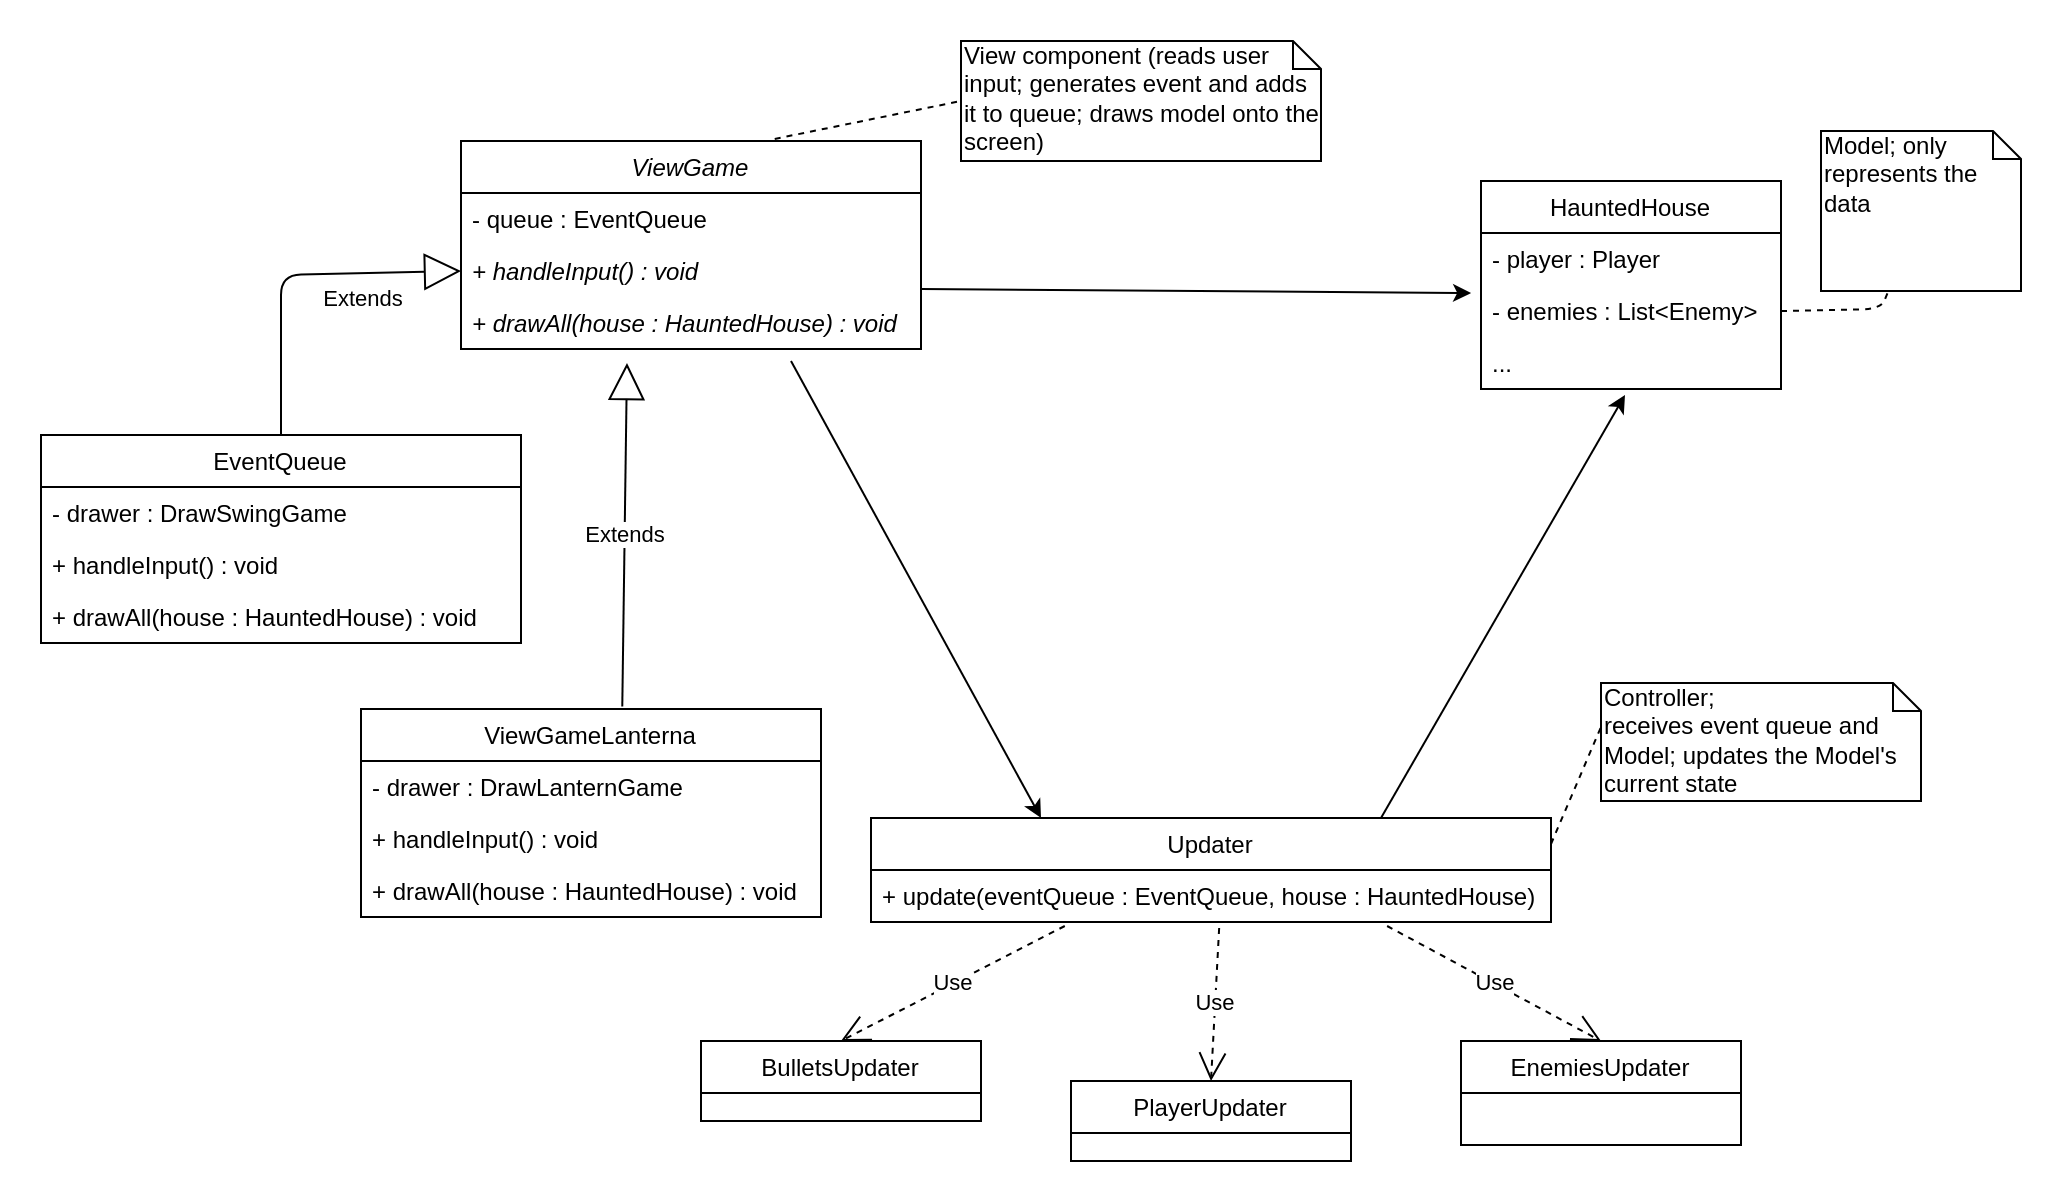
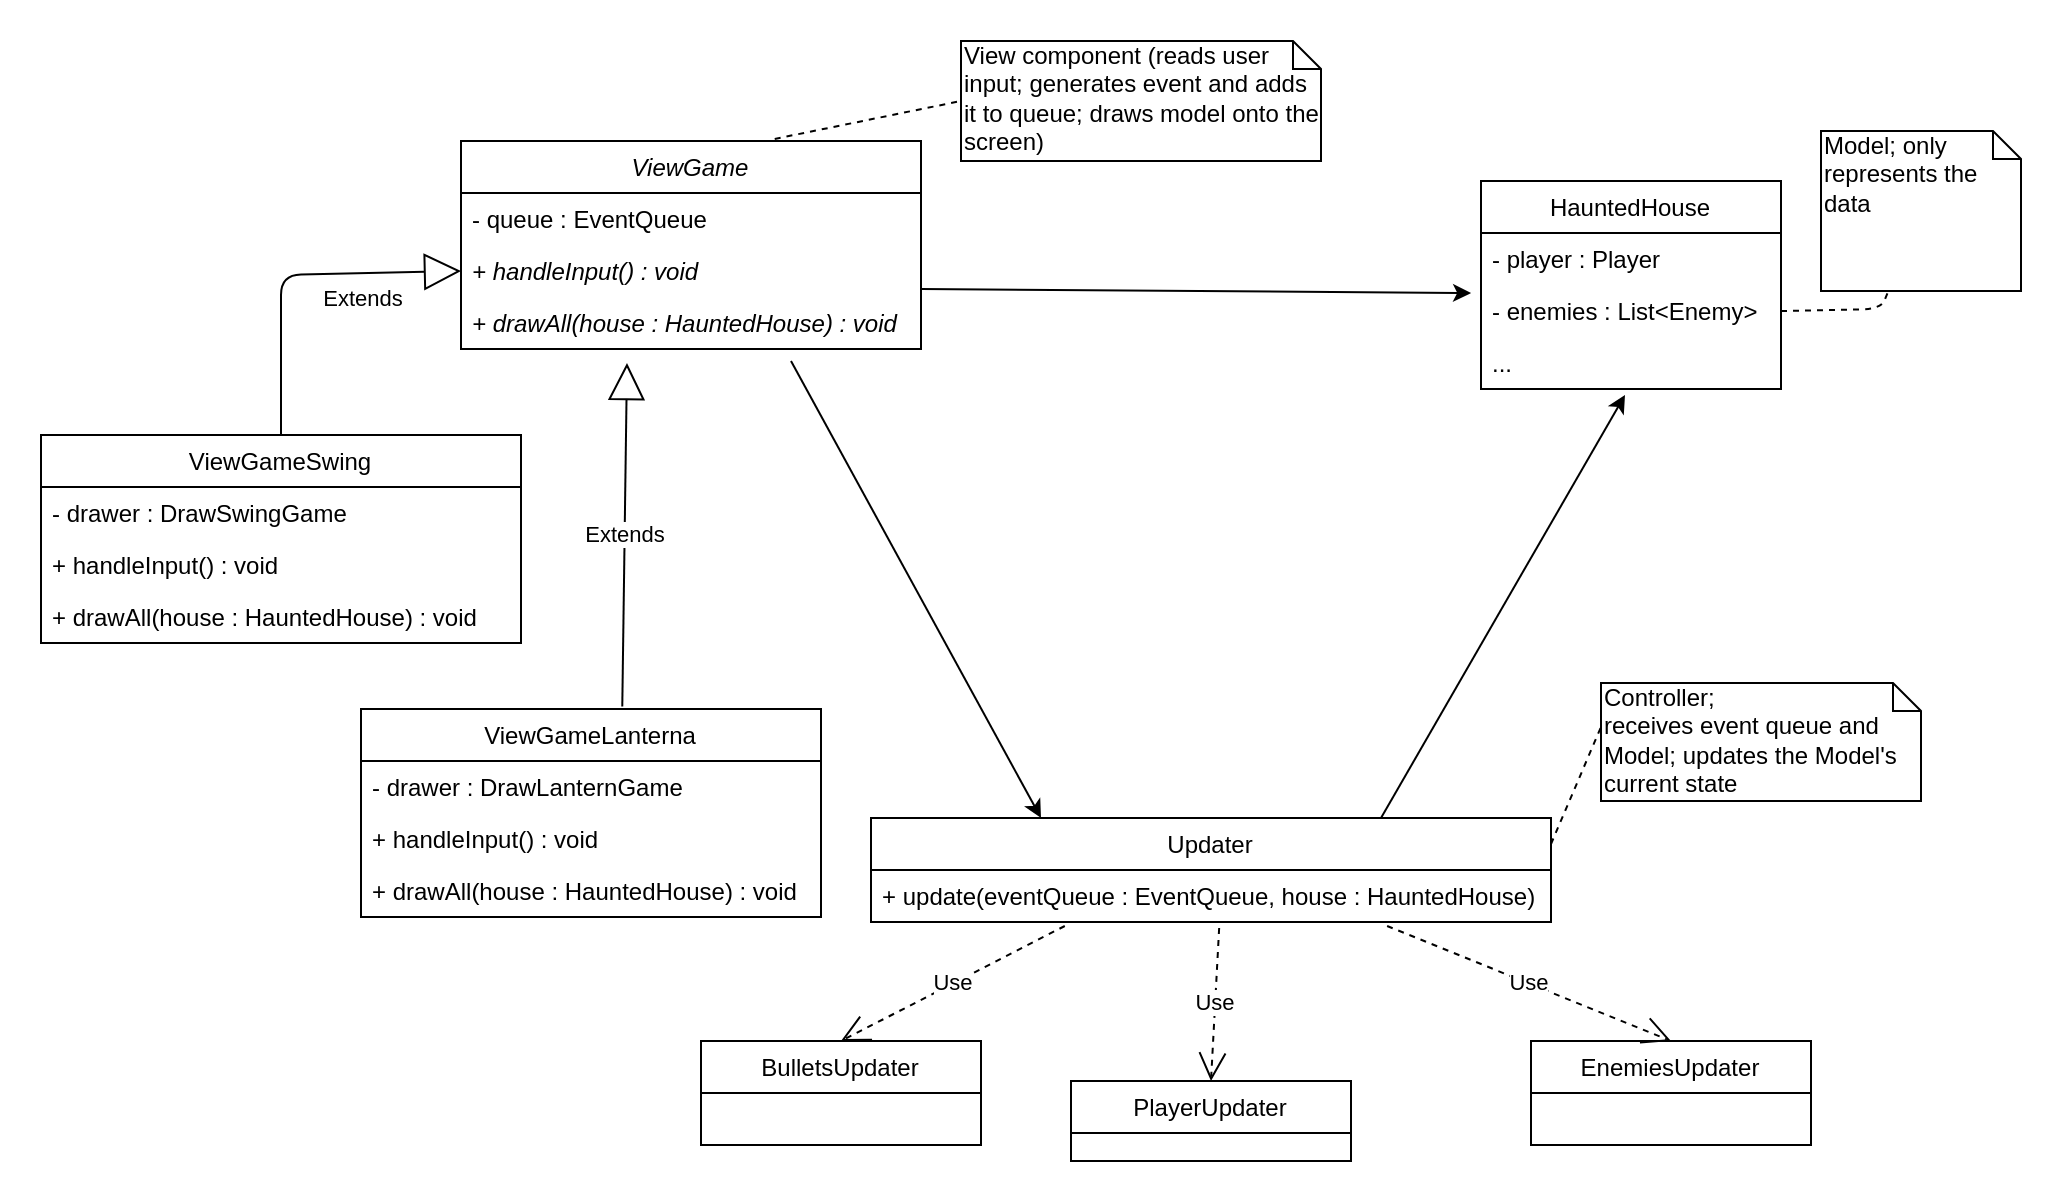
node "EventQueue": label "EventQueue" -> "ViewGameSwing"
node "BulletsUpdater": size 280x80 -> 280x104
node "EnemiesUpdater": moved (1601, 1093) -> (1671, 1093)
